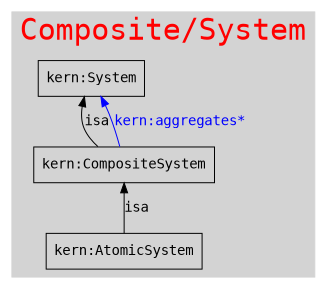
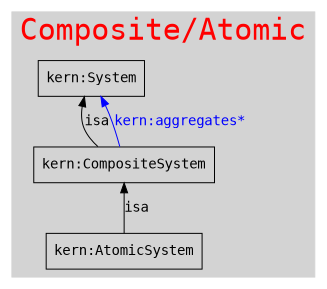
cluster "Composite/System": label "Composite/System" -> "Composite/Atomic"
